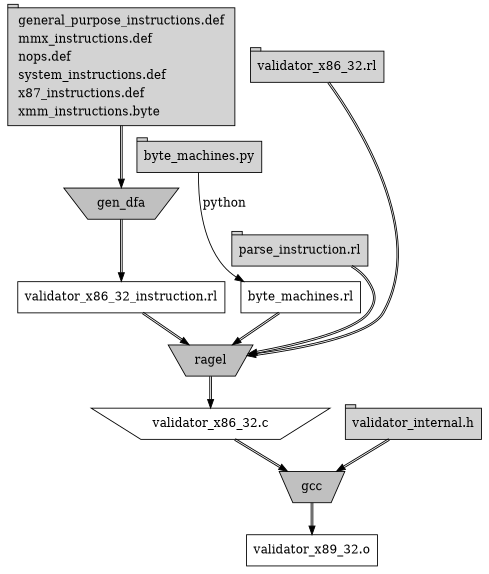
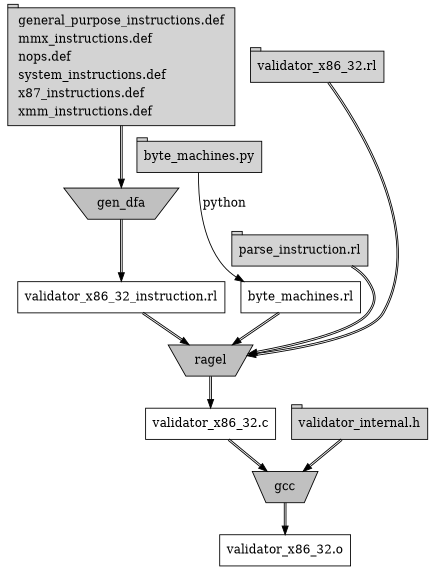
node "general_purpose_instructions.def": text "xmm_instructions.byte" -> "xmm_instructions.def"
node "validator_x86_32.c": shape invtrapezium -> box
node "validator_x89_32.o": label "validator_x89_32.o" -> "validator_x86_32.o"
